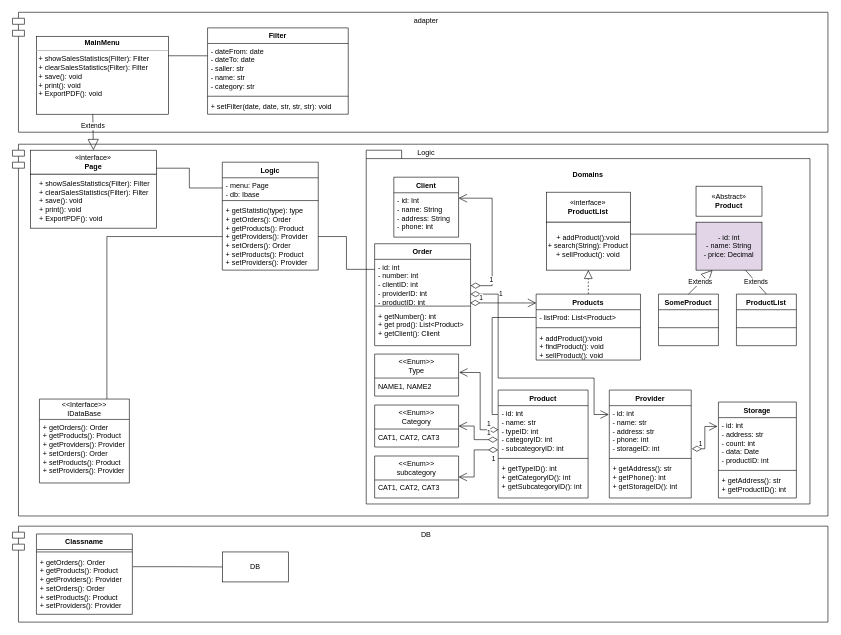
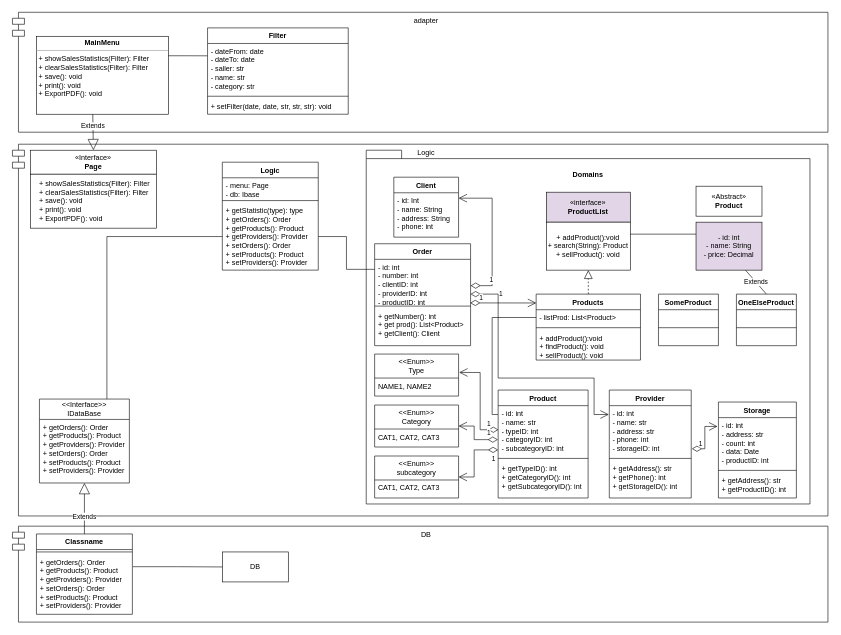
edge "«Interface» Page" -- "- menu: Page - db: Ibase": removed
node "«interface» ProductList": fillcolor #ffffff -> #e1d5e7
edge "SomeProduct" -> "- id: int - name: String - price: Decimal": removed, label "Extends"
node "ProductList": label "ProductList" -> "OneElseProduct"
edge "Classname" -> "<<Interface>> IDataBase": added, label "Extends"
